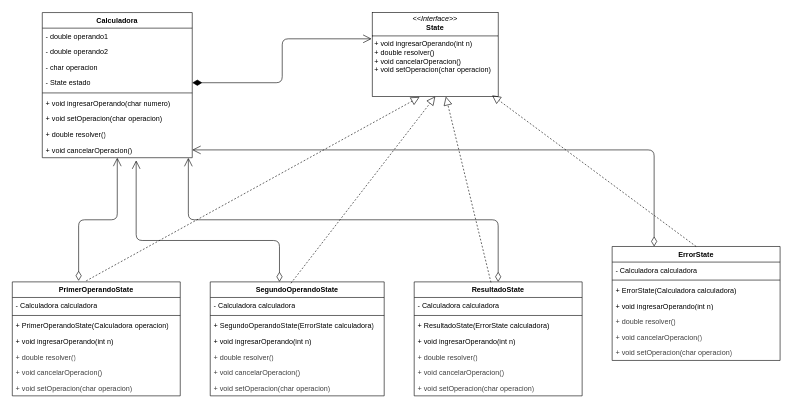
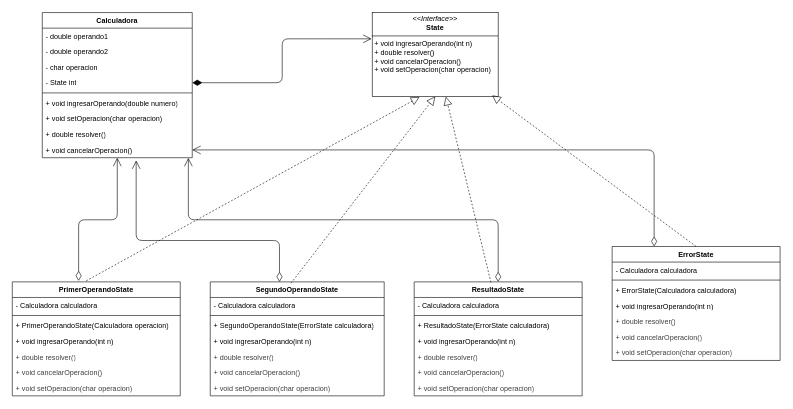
node "- State estado": label "- State estado" -> "- State int"
node "+ void ingresarOperando(char numero)": label "+ void ingresarOperando(char numero)" -> "+ void ingresarOperando(double numero)"
